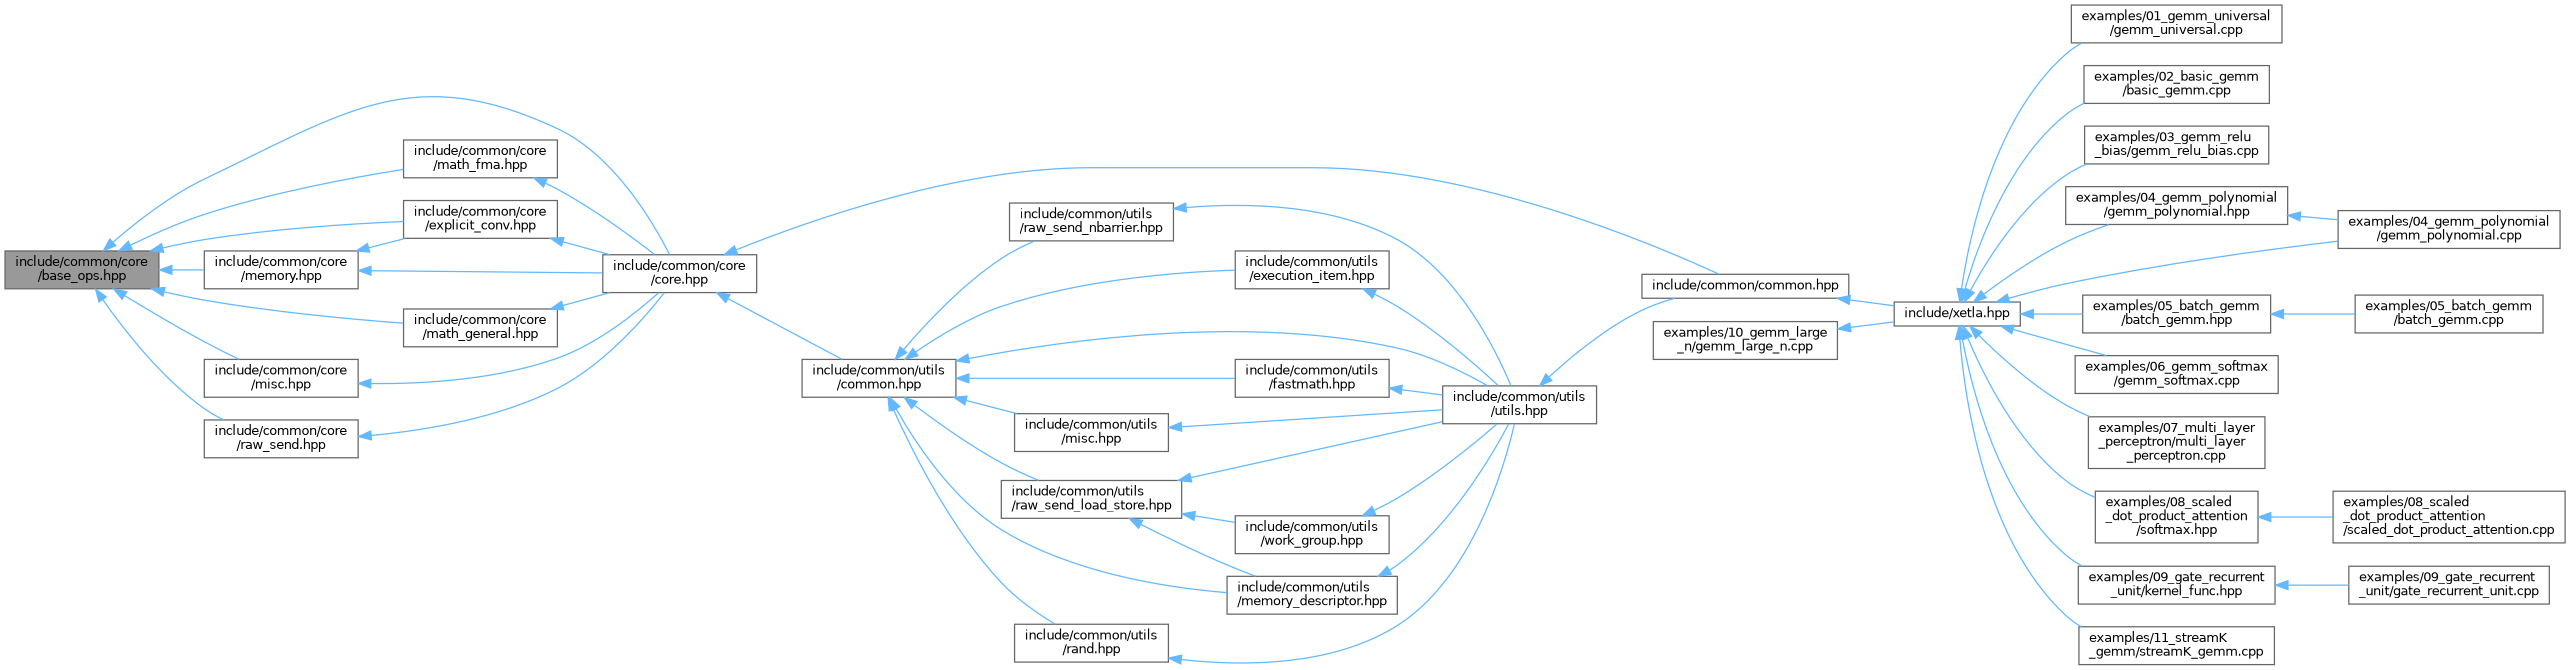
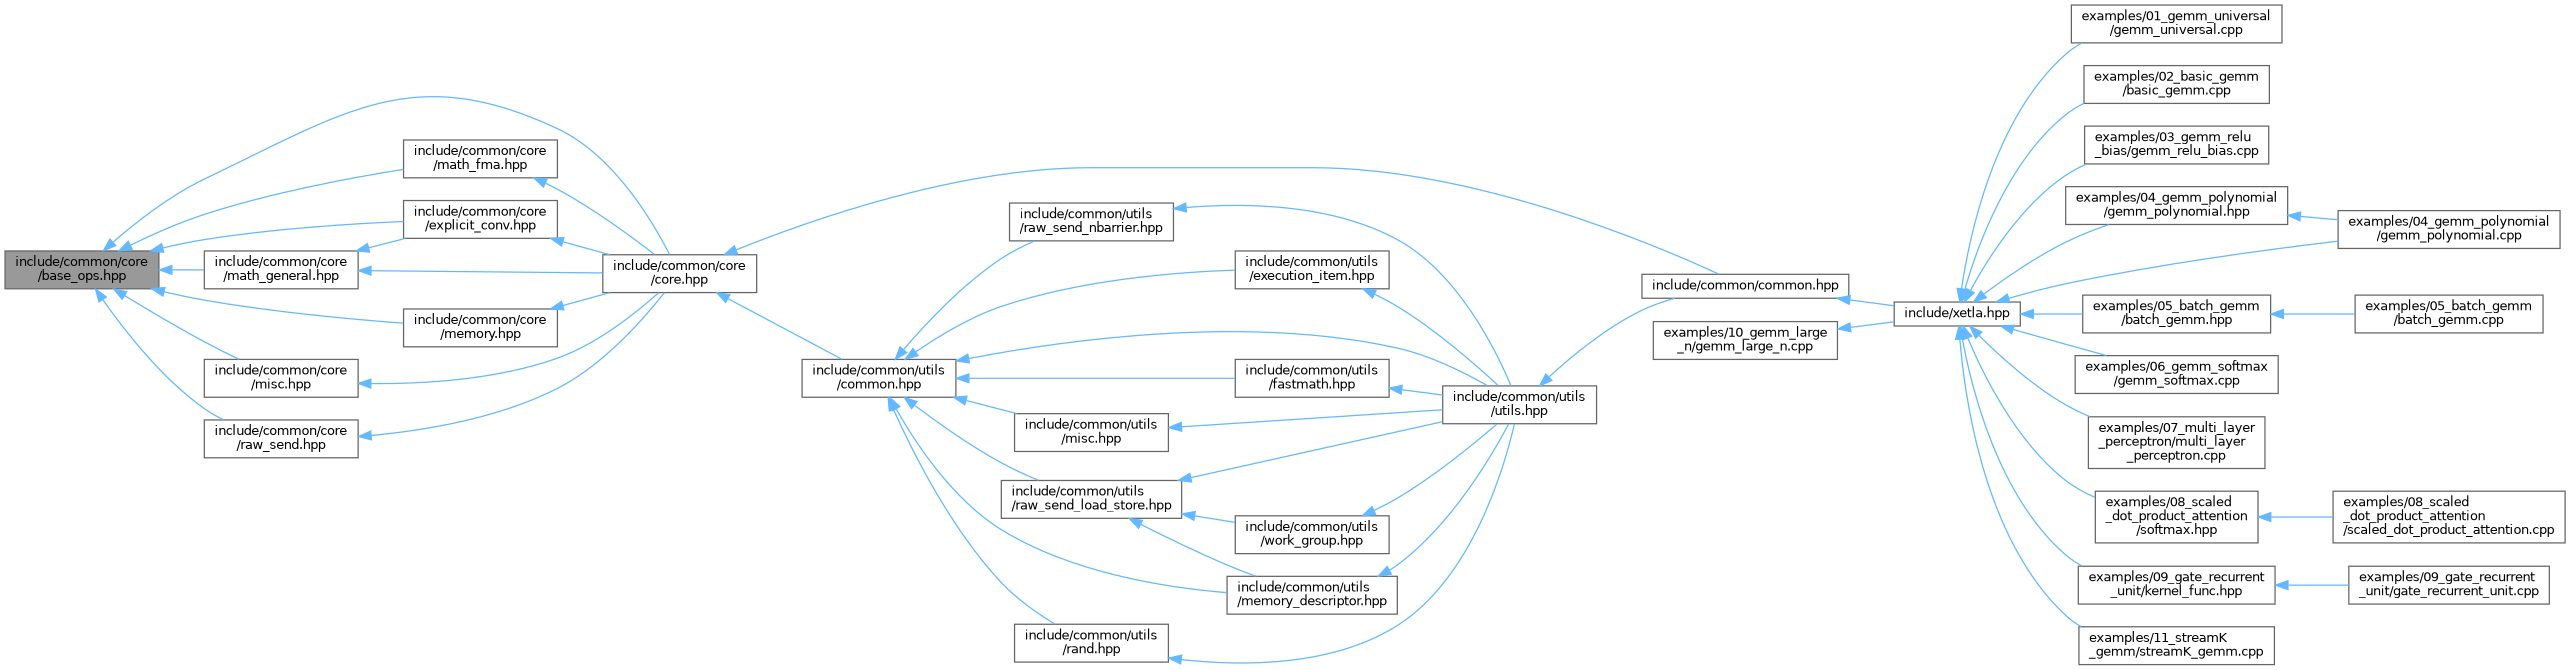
edge "include/common/core /explicit_conv.hpp" -> "include/common/core /memory.hpp": now "include/common/core /explicit_conv.hpp" -> "include/common/core /math_general.hpp"
